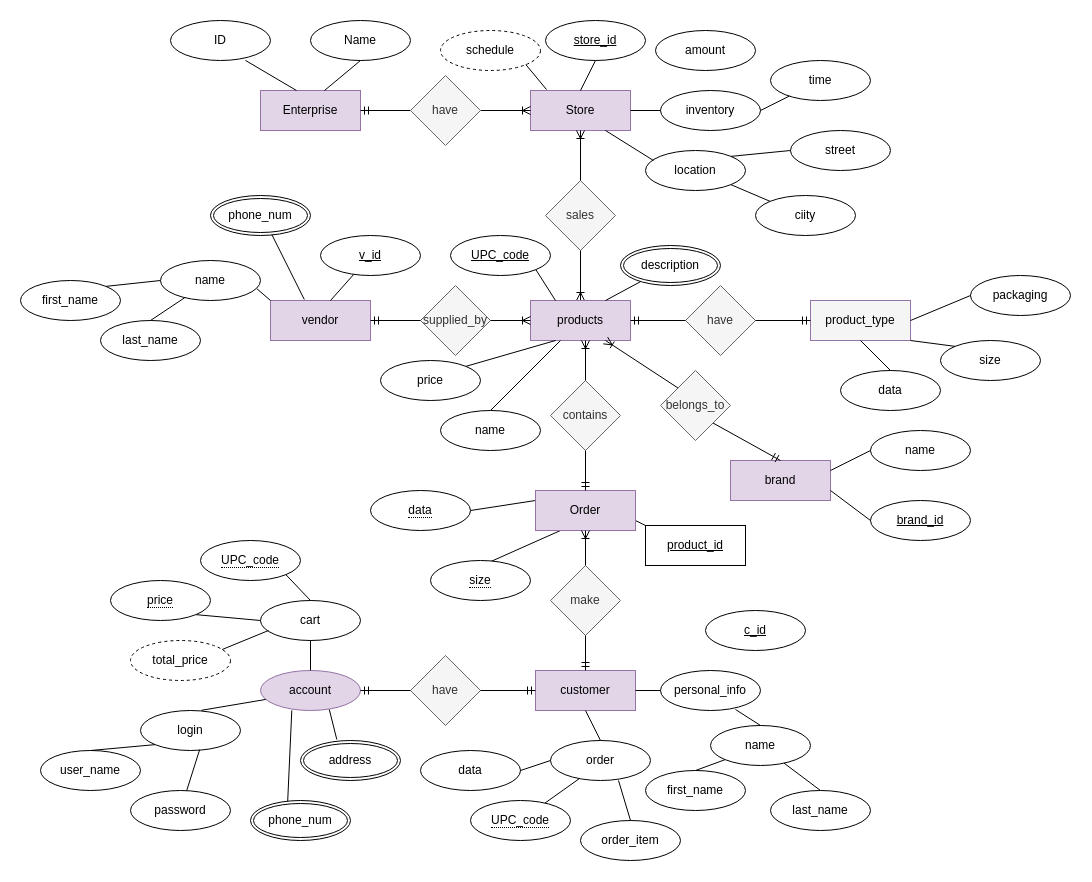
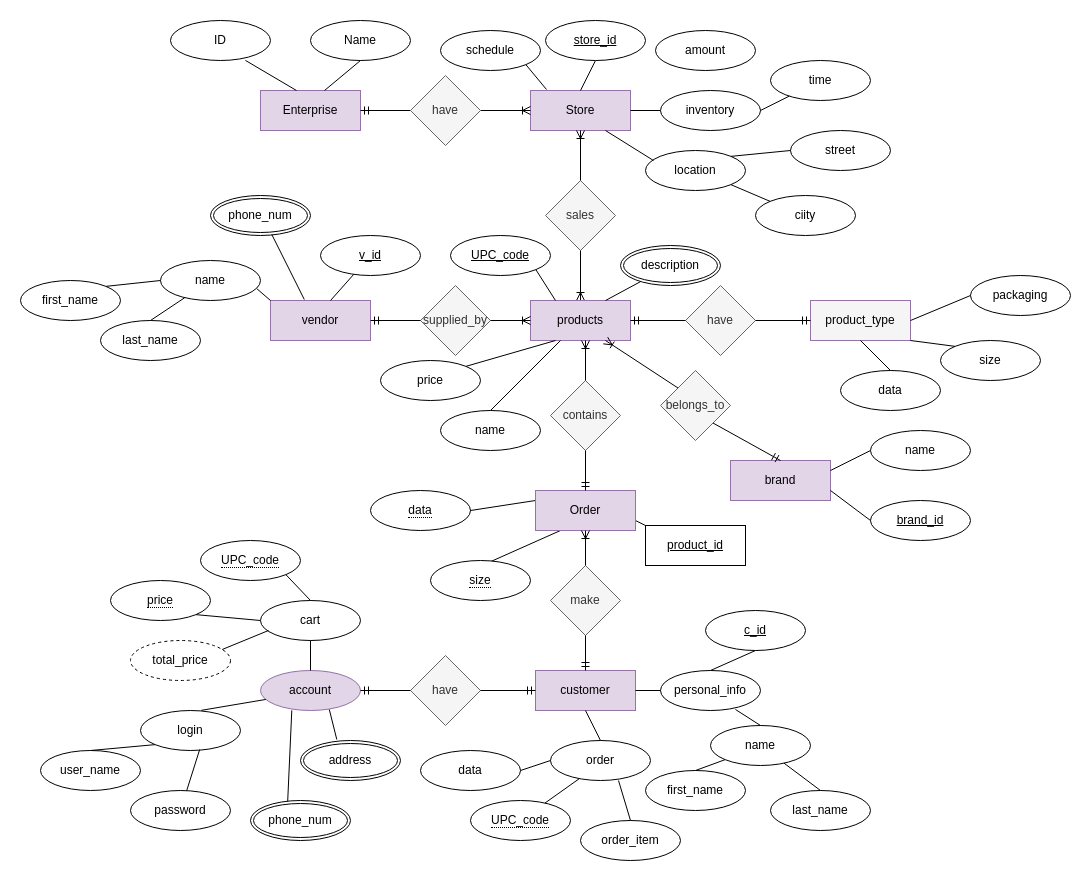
node "schedule": style dashed -> solid
edge "c_id" -- "personal_info": added
